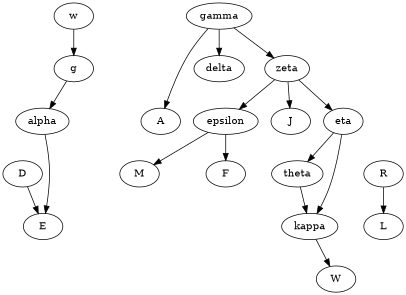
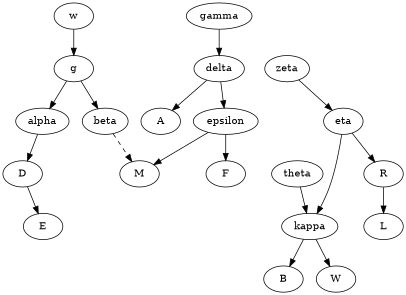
edge "gamma" -> "zeta": removed
edge "gamma" -> "A": now "delta" -> "A"
edge "zeta" -> "epsilon": now "delta" -> "epsilon"
node "beta": added
node "J": removed
edge "eta" -> "theta": now "eta" -> "R"
edge "alpha" -> "E": now "alpha" -> "D"
node "B": added
